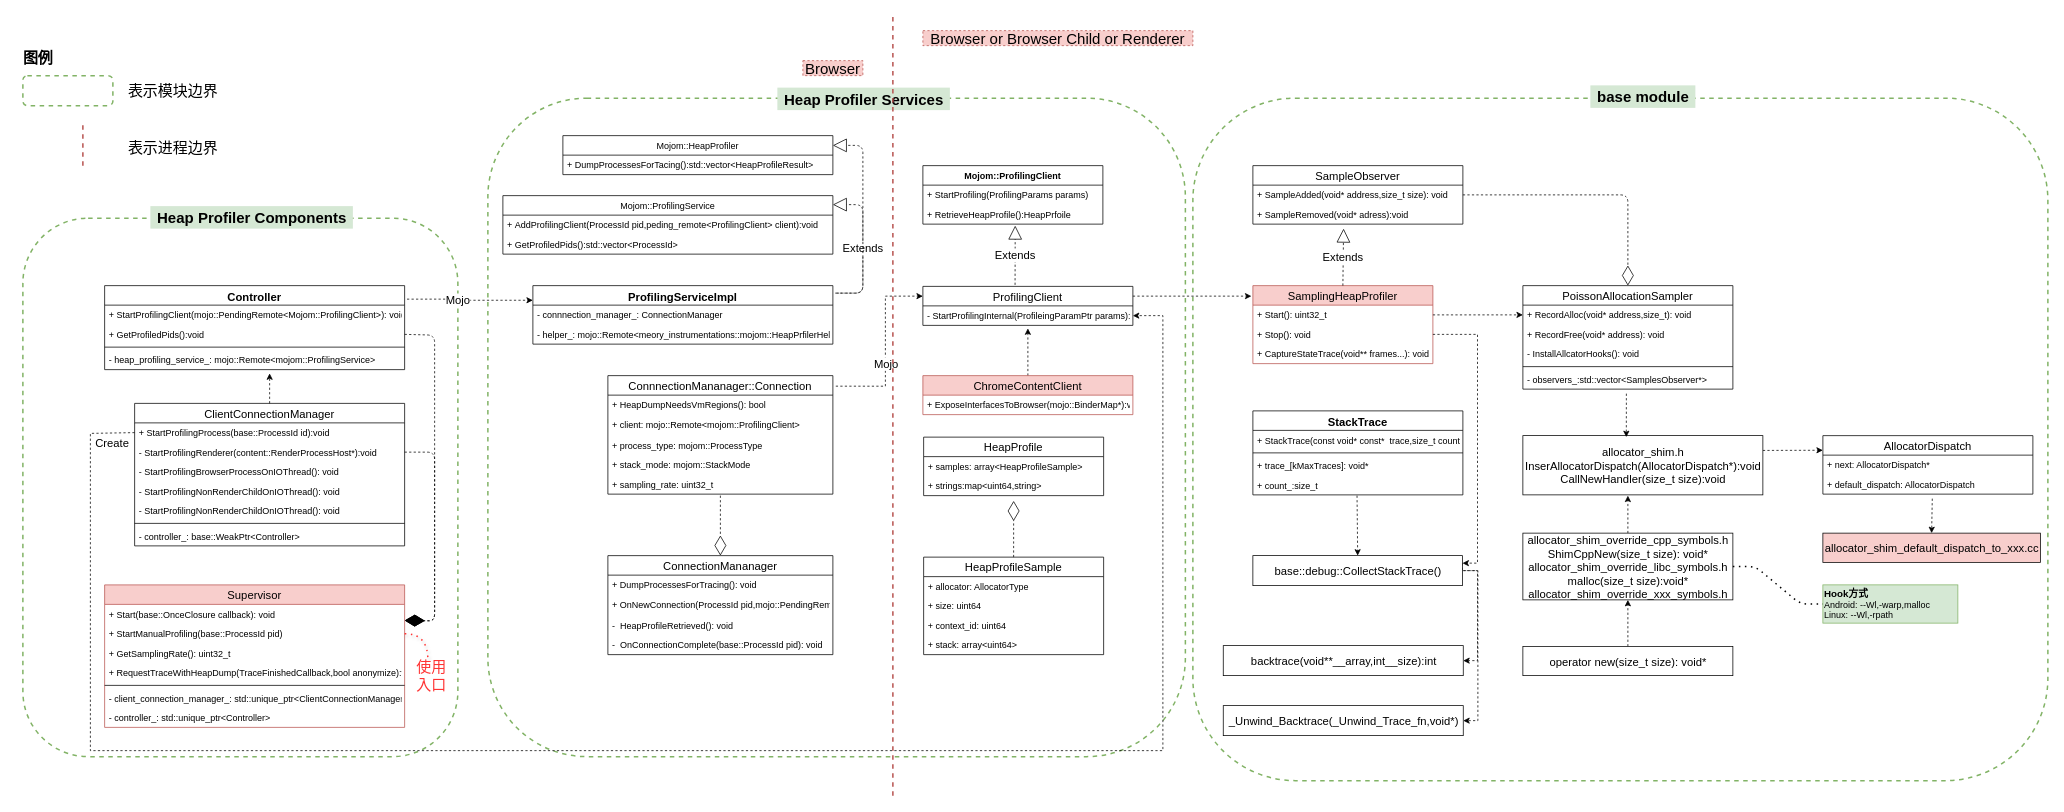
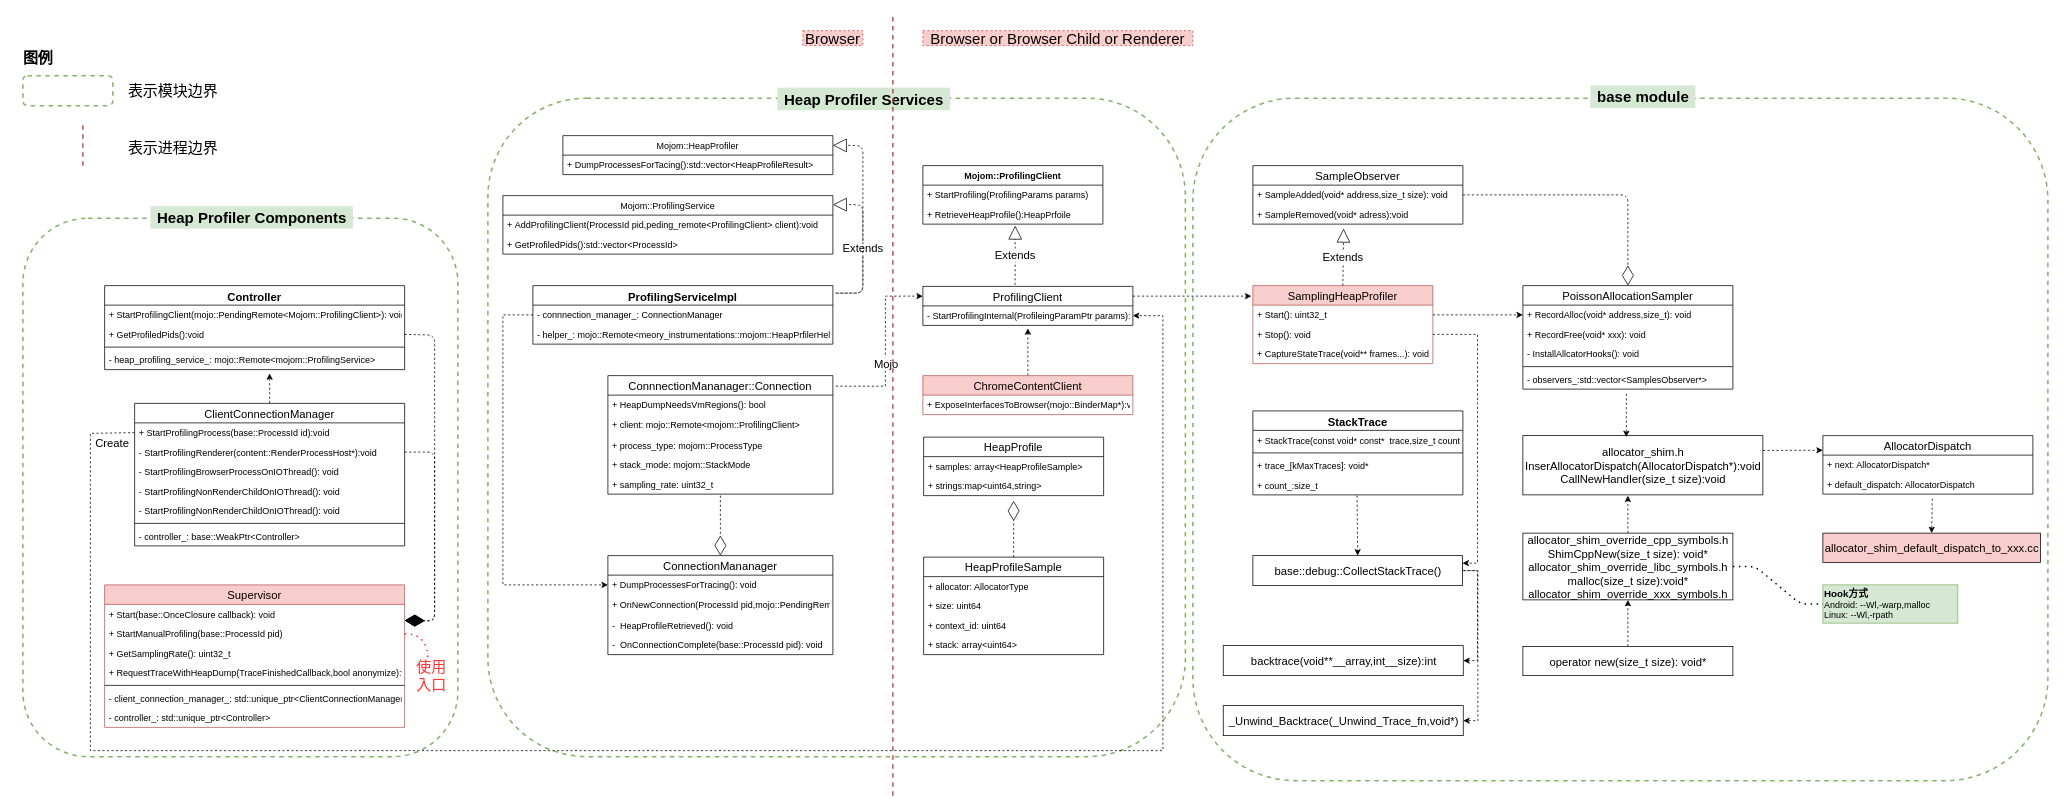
node "Browser": moved (833, 68) -> (833, 38)
edge "Controller" -> "ProfilingServiceImpl": removed, label "Mojo"
node "+ RecordFree(void* address): void": label "+ RecordFree(void* address): void" -> "+ RecordFree(void* xxx): void"
edge "- connnection_manager_: ConnectionManager" -> "+ DumpProcessesForTracing(): void": added
